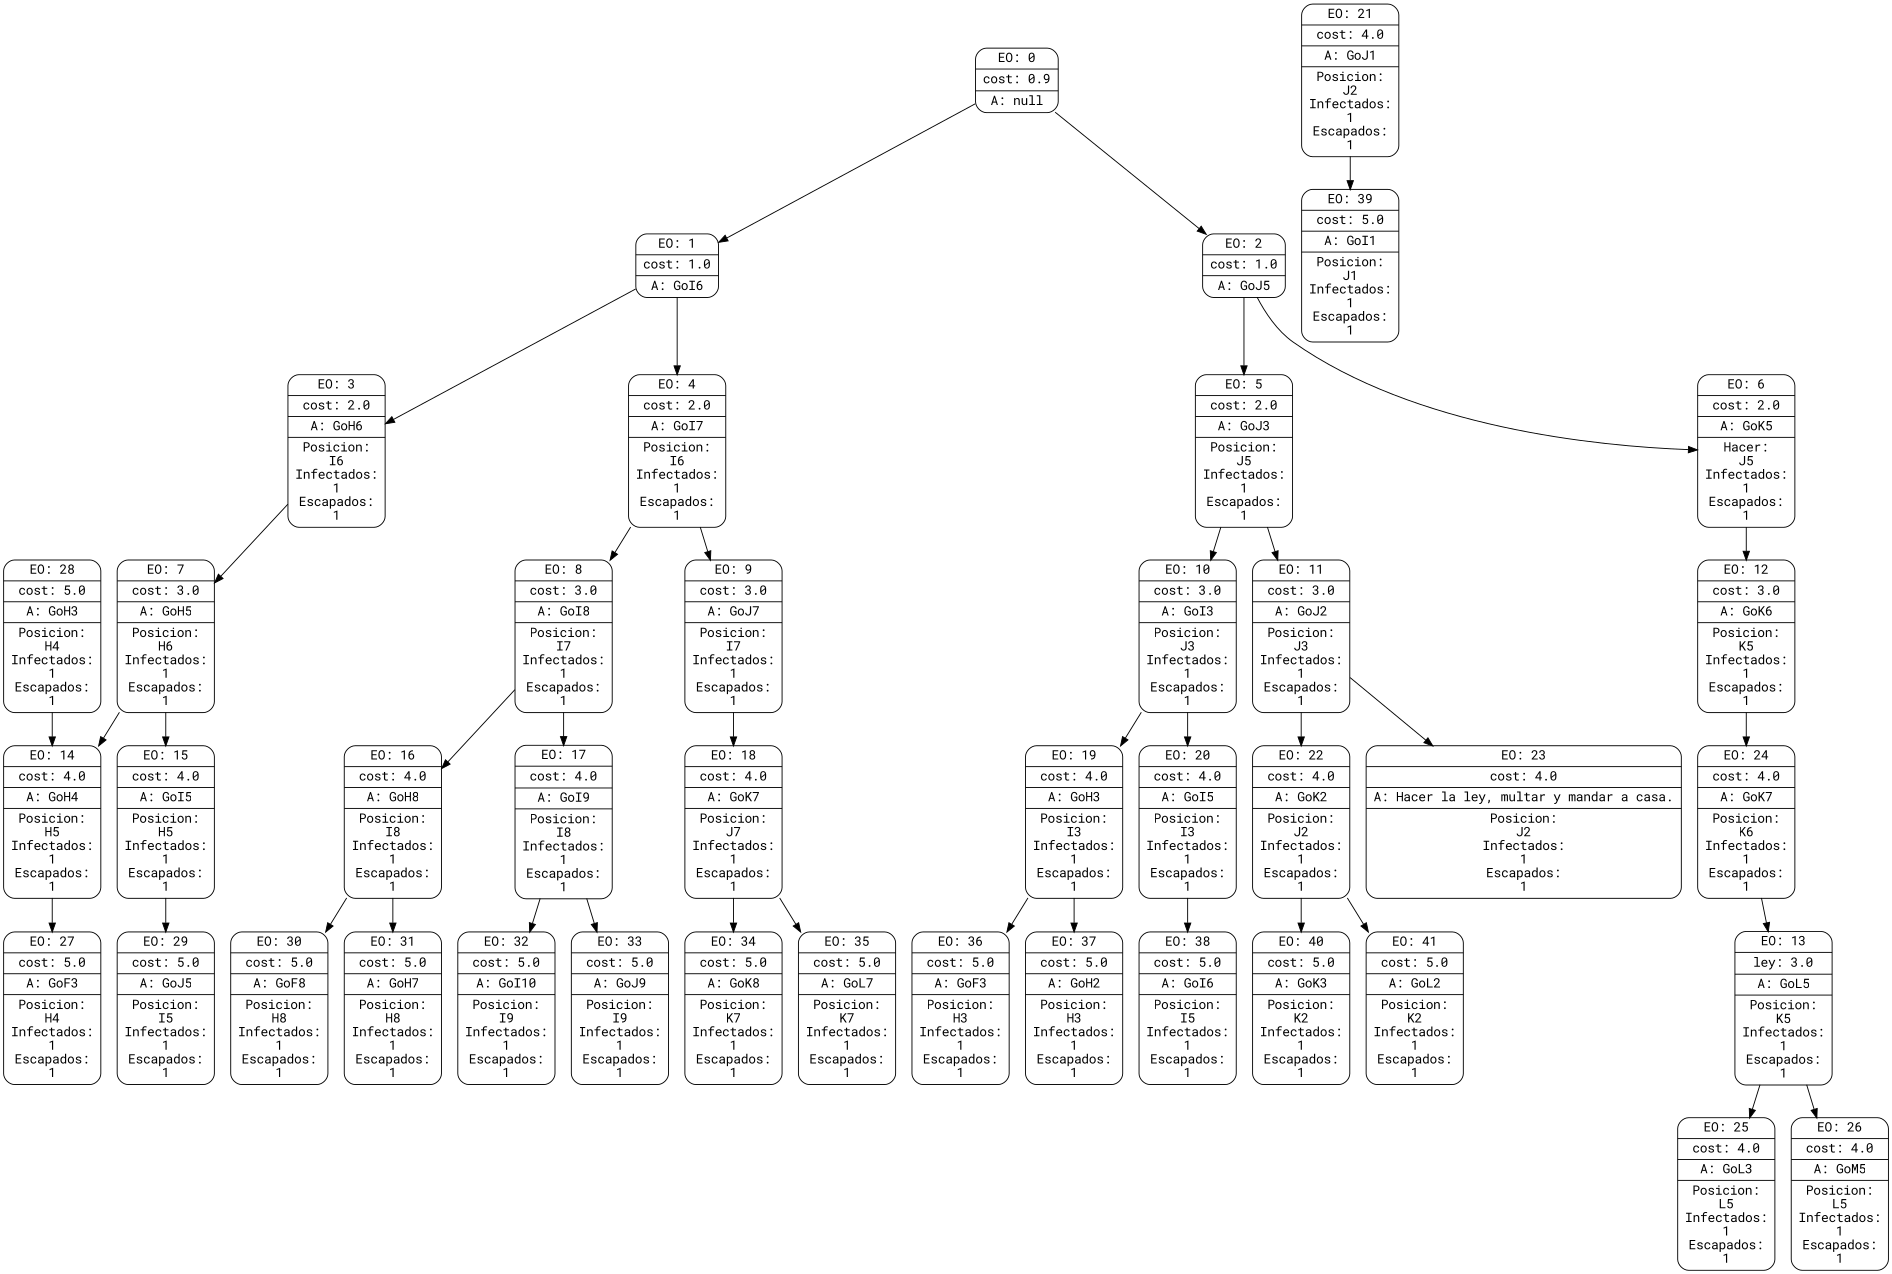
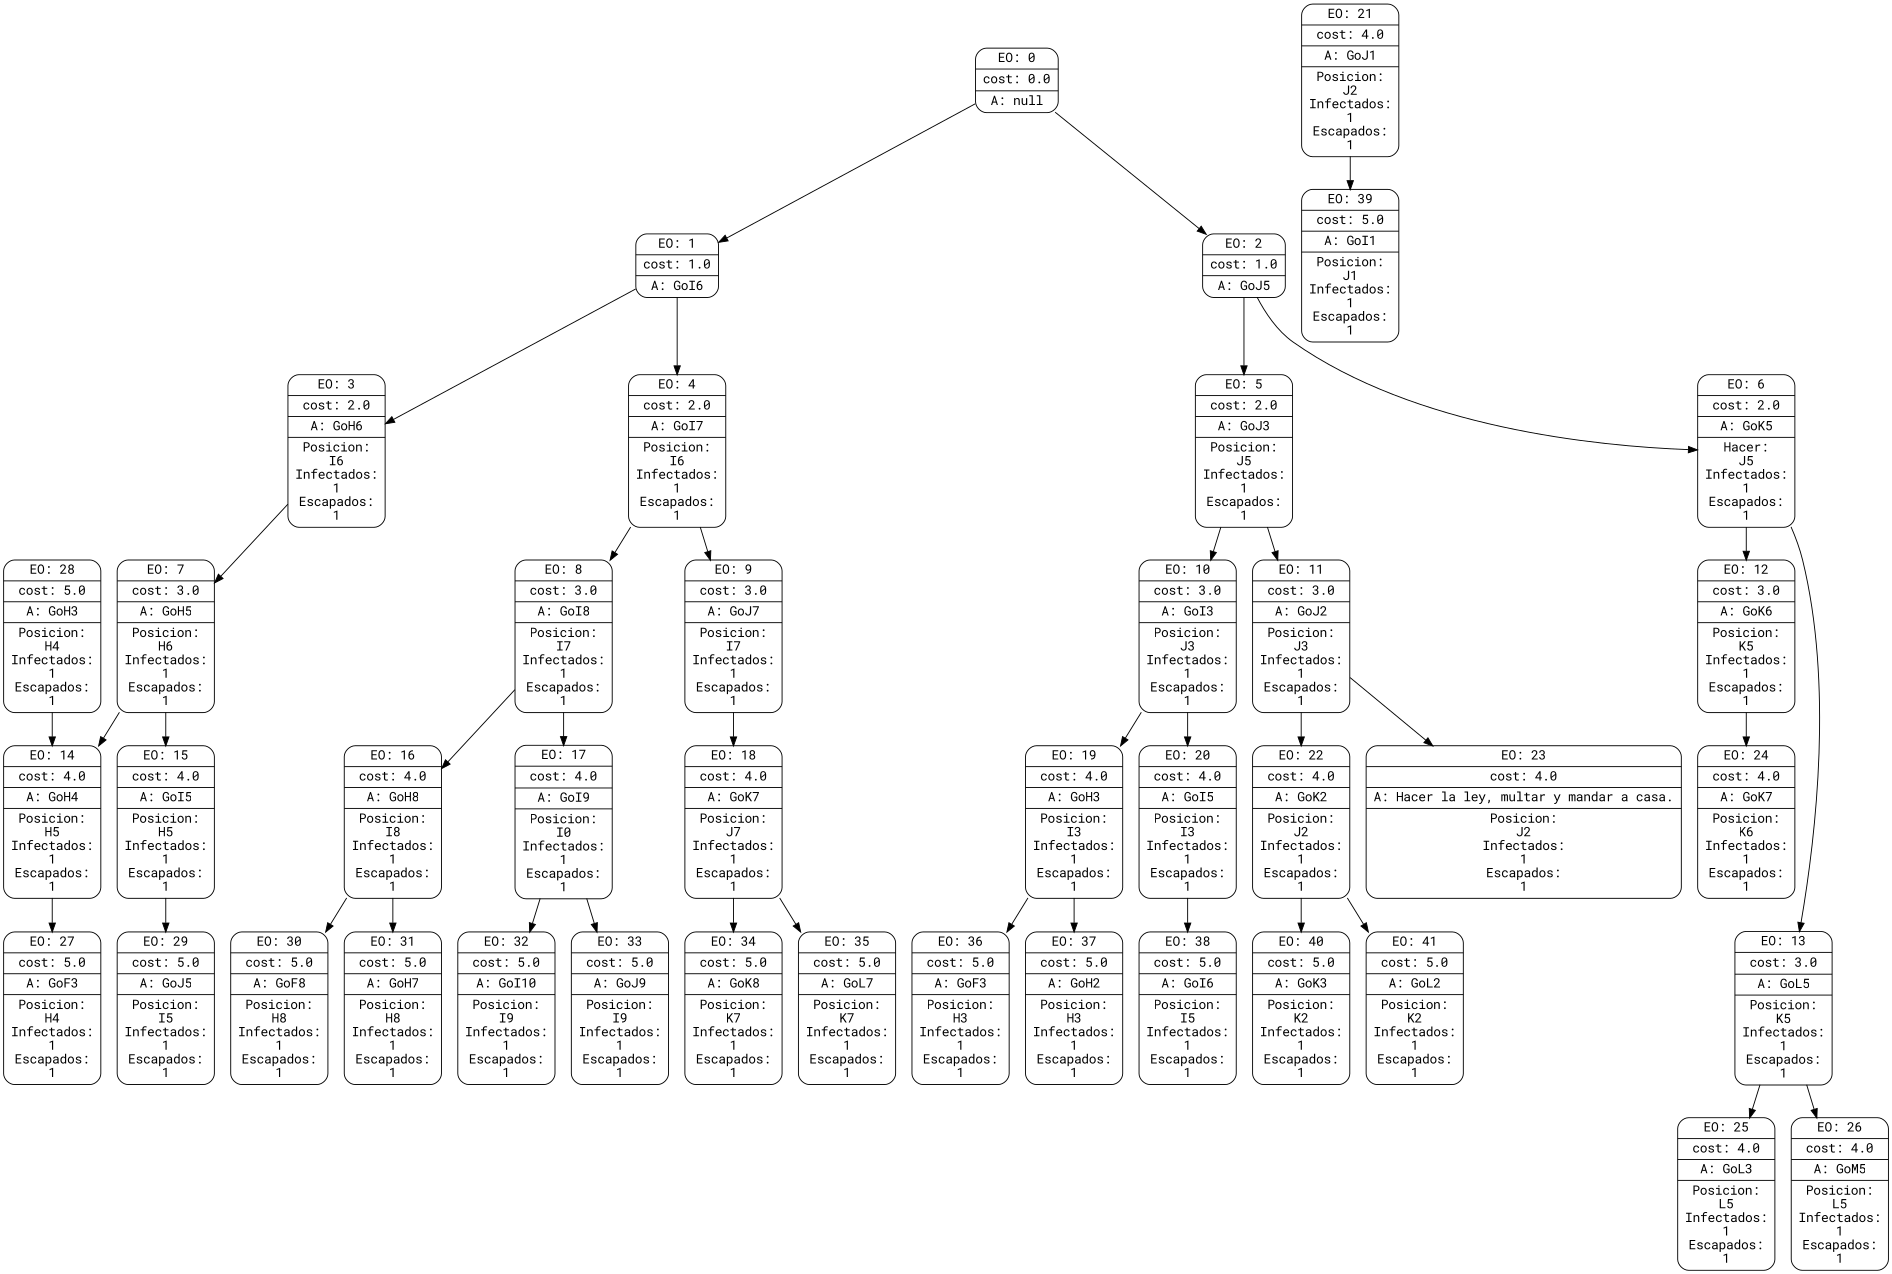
node "EO: 0": text "cost: 0.9" -> "cost: 0.0"
node "EO: 17": text "I8" -> "I0"
edge "EO: 24" -> "EO: 13": now "EO: 6" -> "EO: 13"
node "EO: 13": text "ley: 3.0" -> "cost: 3.0"
